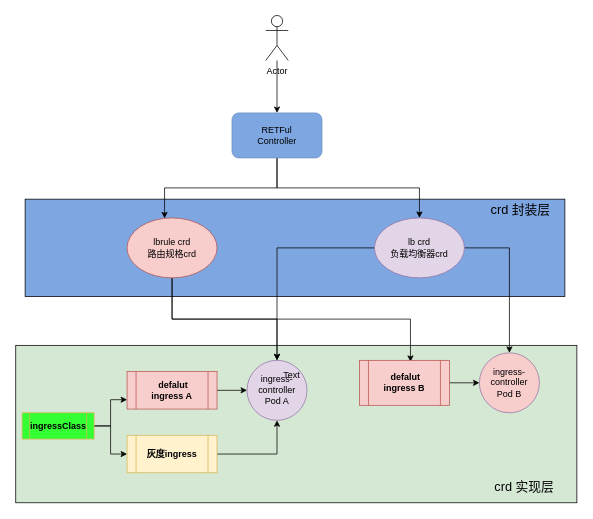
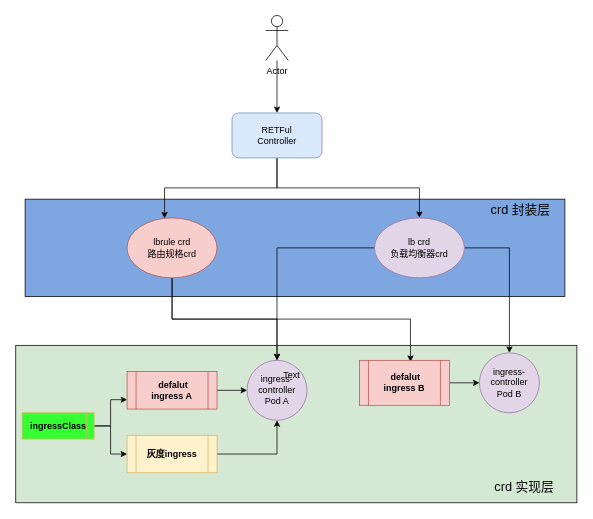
node "RETFul Controller": fillcolor #7ea6e0 -> #dae8fc
node "ingress-controller Pod B": fillcolor #f8cecc -> #e1d5e7
